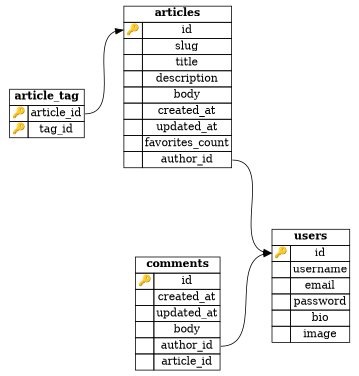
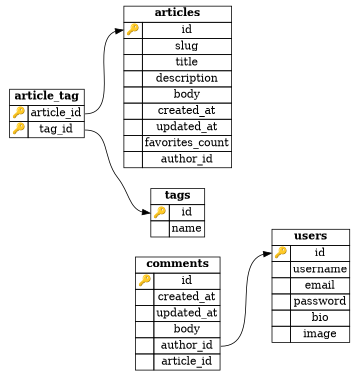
edge "articles" -> "users": removed
node "tags": added
